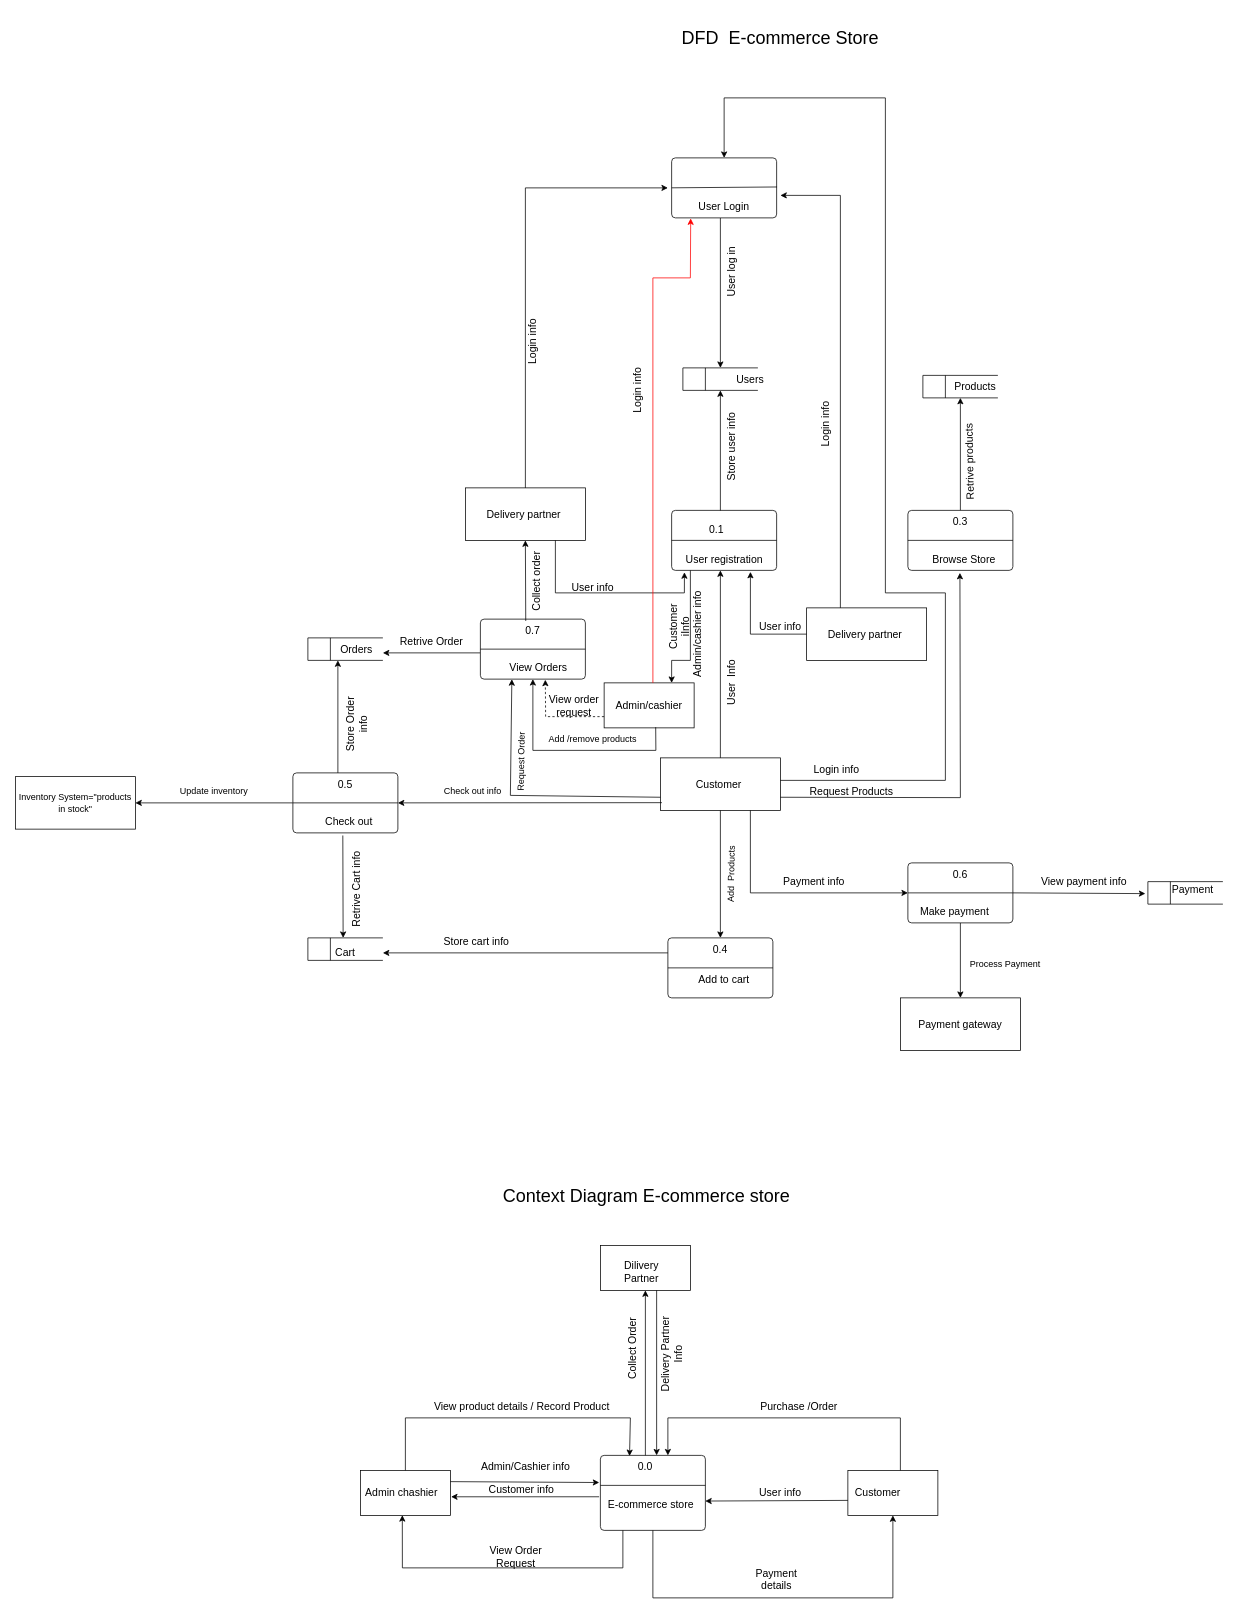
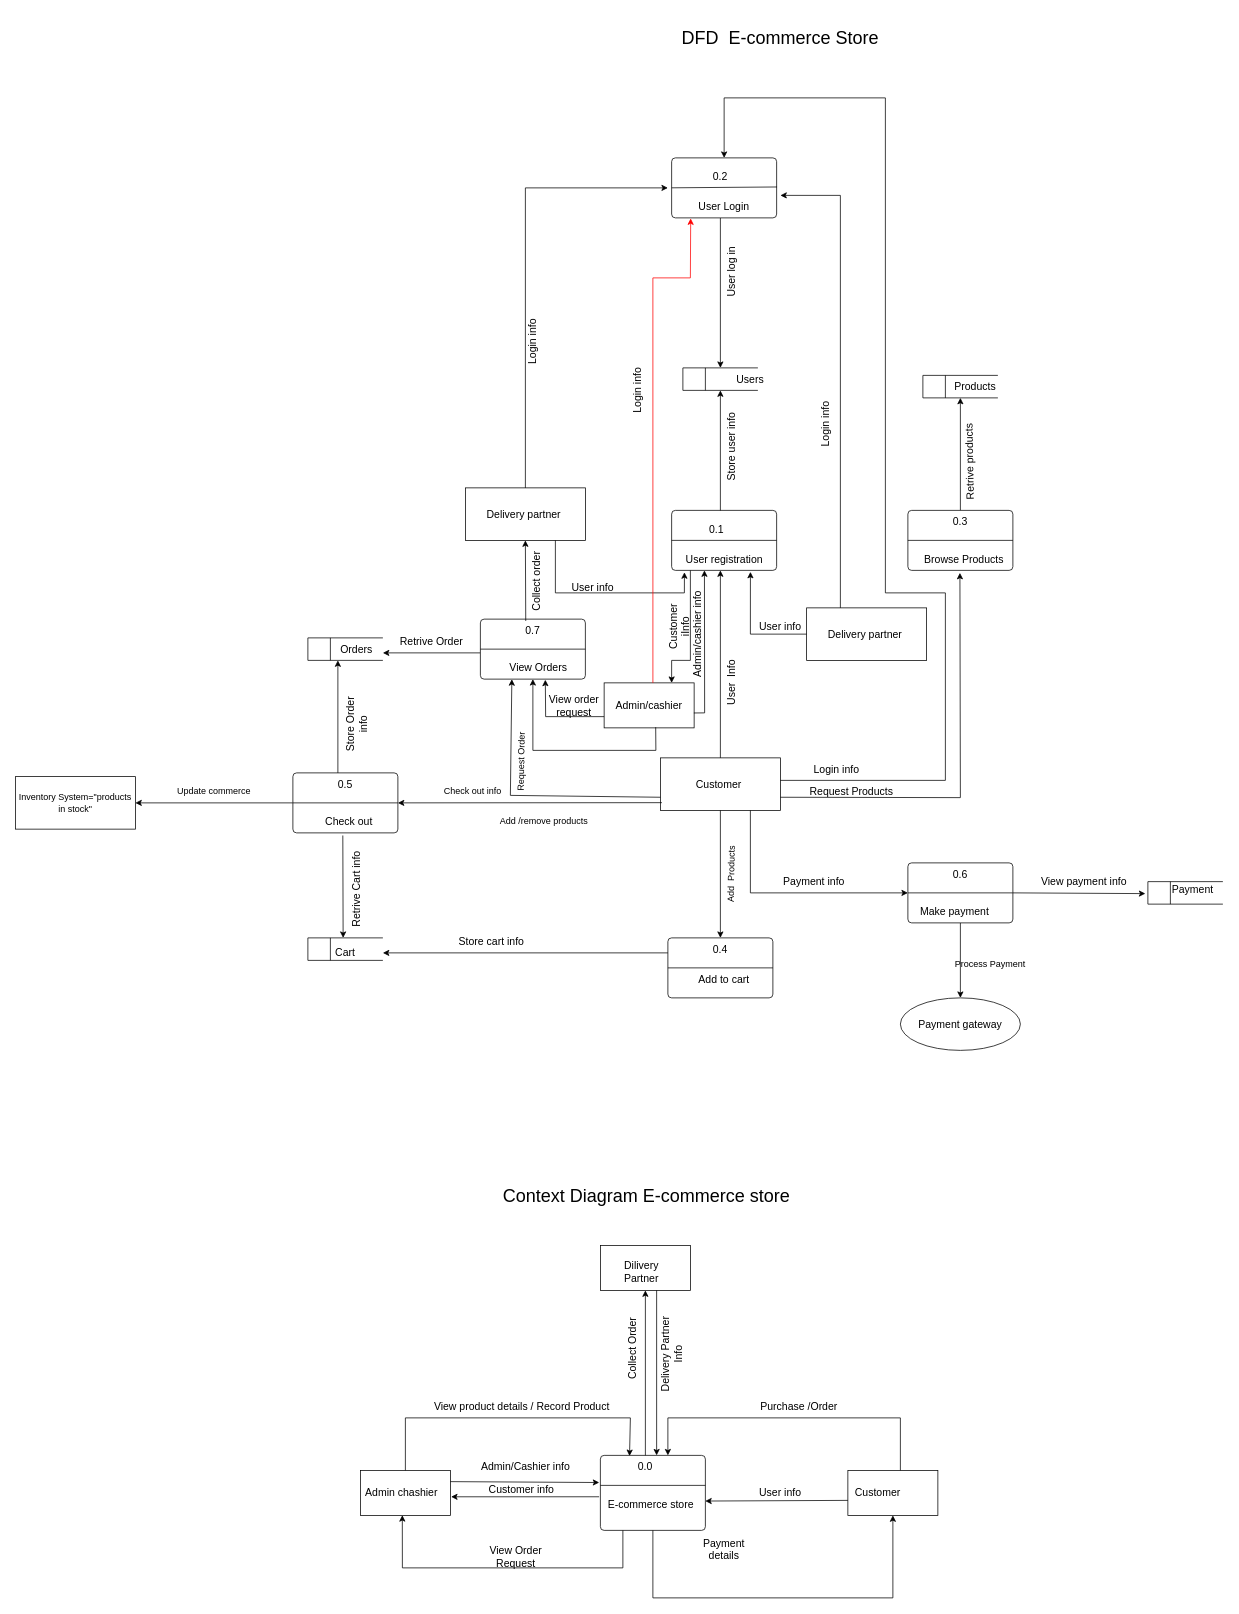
node "0.2": added
node "Browse Store": label "Browse Store" -> "Browse Products"
edge "Admin/cashier" -> "User registration": added
edge "Admin/cashier" -> "View Orders": style dashed -> solid
node "Add /remove products": moved (593, 739) -> (544, 822)
node "Update inventory": label "Update inventory" -> "Update commerce"
node "Store cart info": moved (477, 942) -> (492, 942)
node "Process Payment": moved (1005, 964) -> (990, 964)
node "Payment gateway": shape rectangle -> ellipse
node "Payment details": moved (777, 1579) -> (724, 1549)
